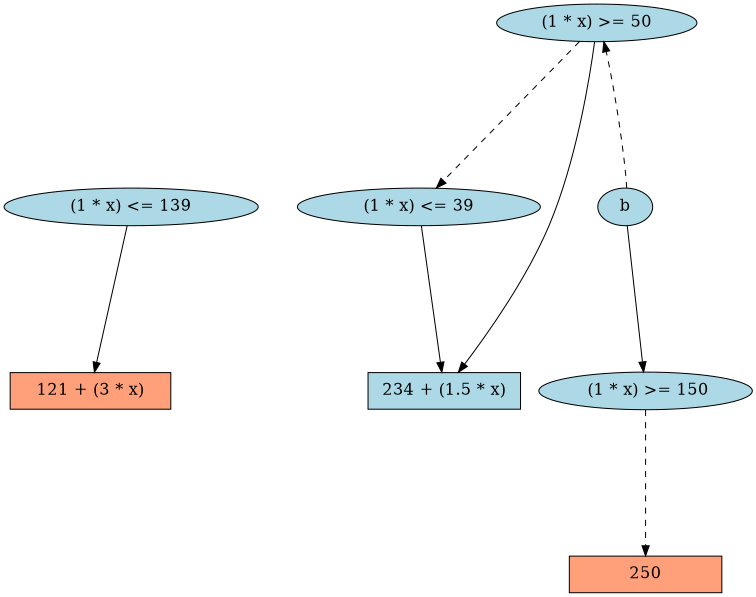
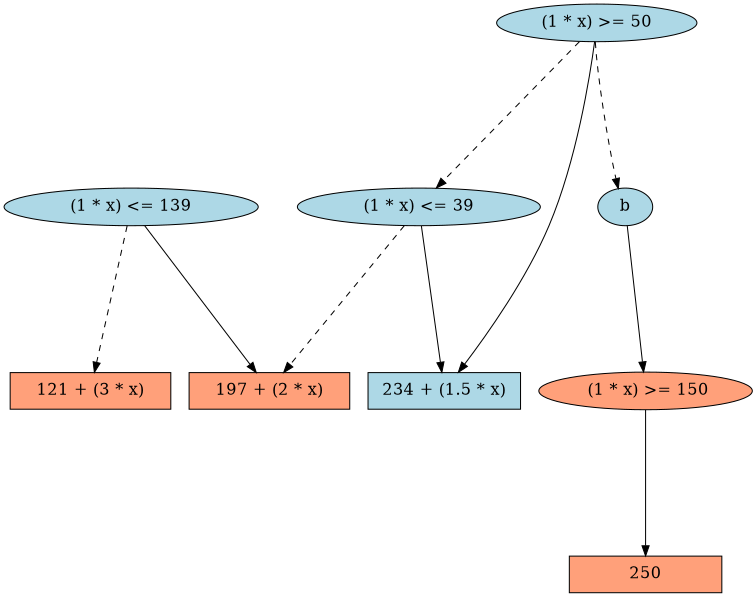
edge "b" -> "(1 * x) >= 50": reversed
edge "(1 * x) <= 139" -> "121 + (3 * x)": style solid -> dashed
node "197 + (2 * x)": added
node "(1 * x) >= 150": fillcolor lightblue -> lightsalmon
edge "(1 * x) >= 150" -> "250": style dashed -> solid
